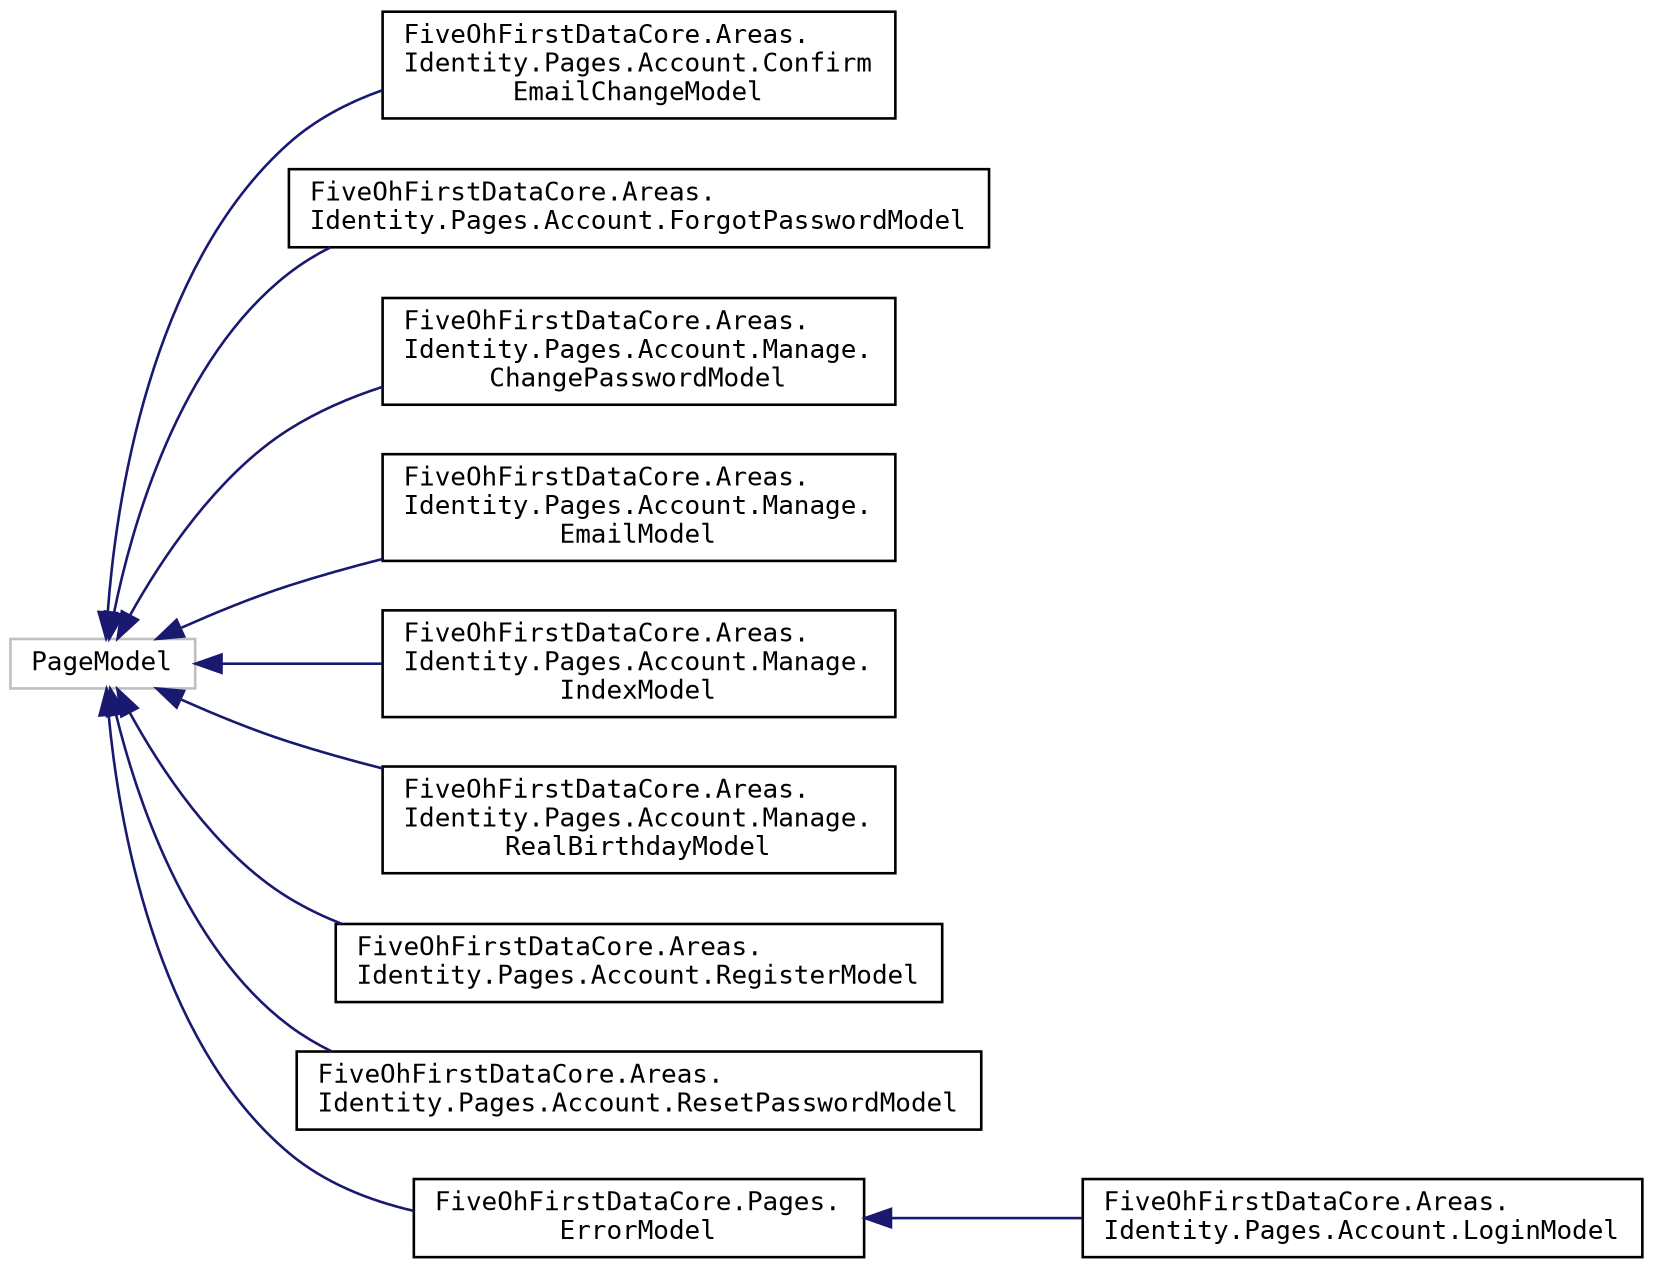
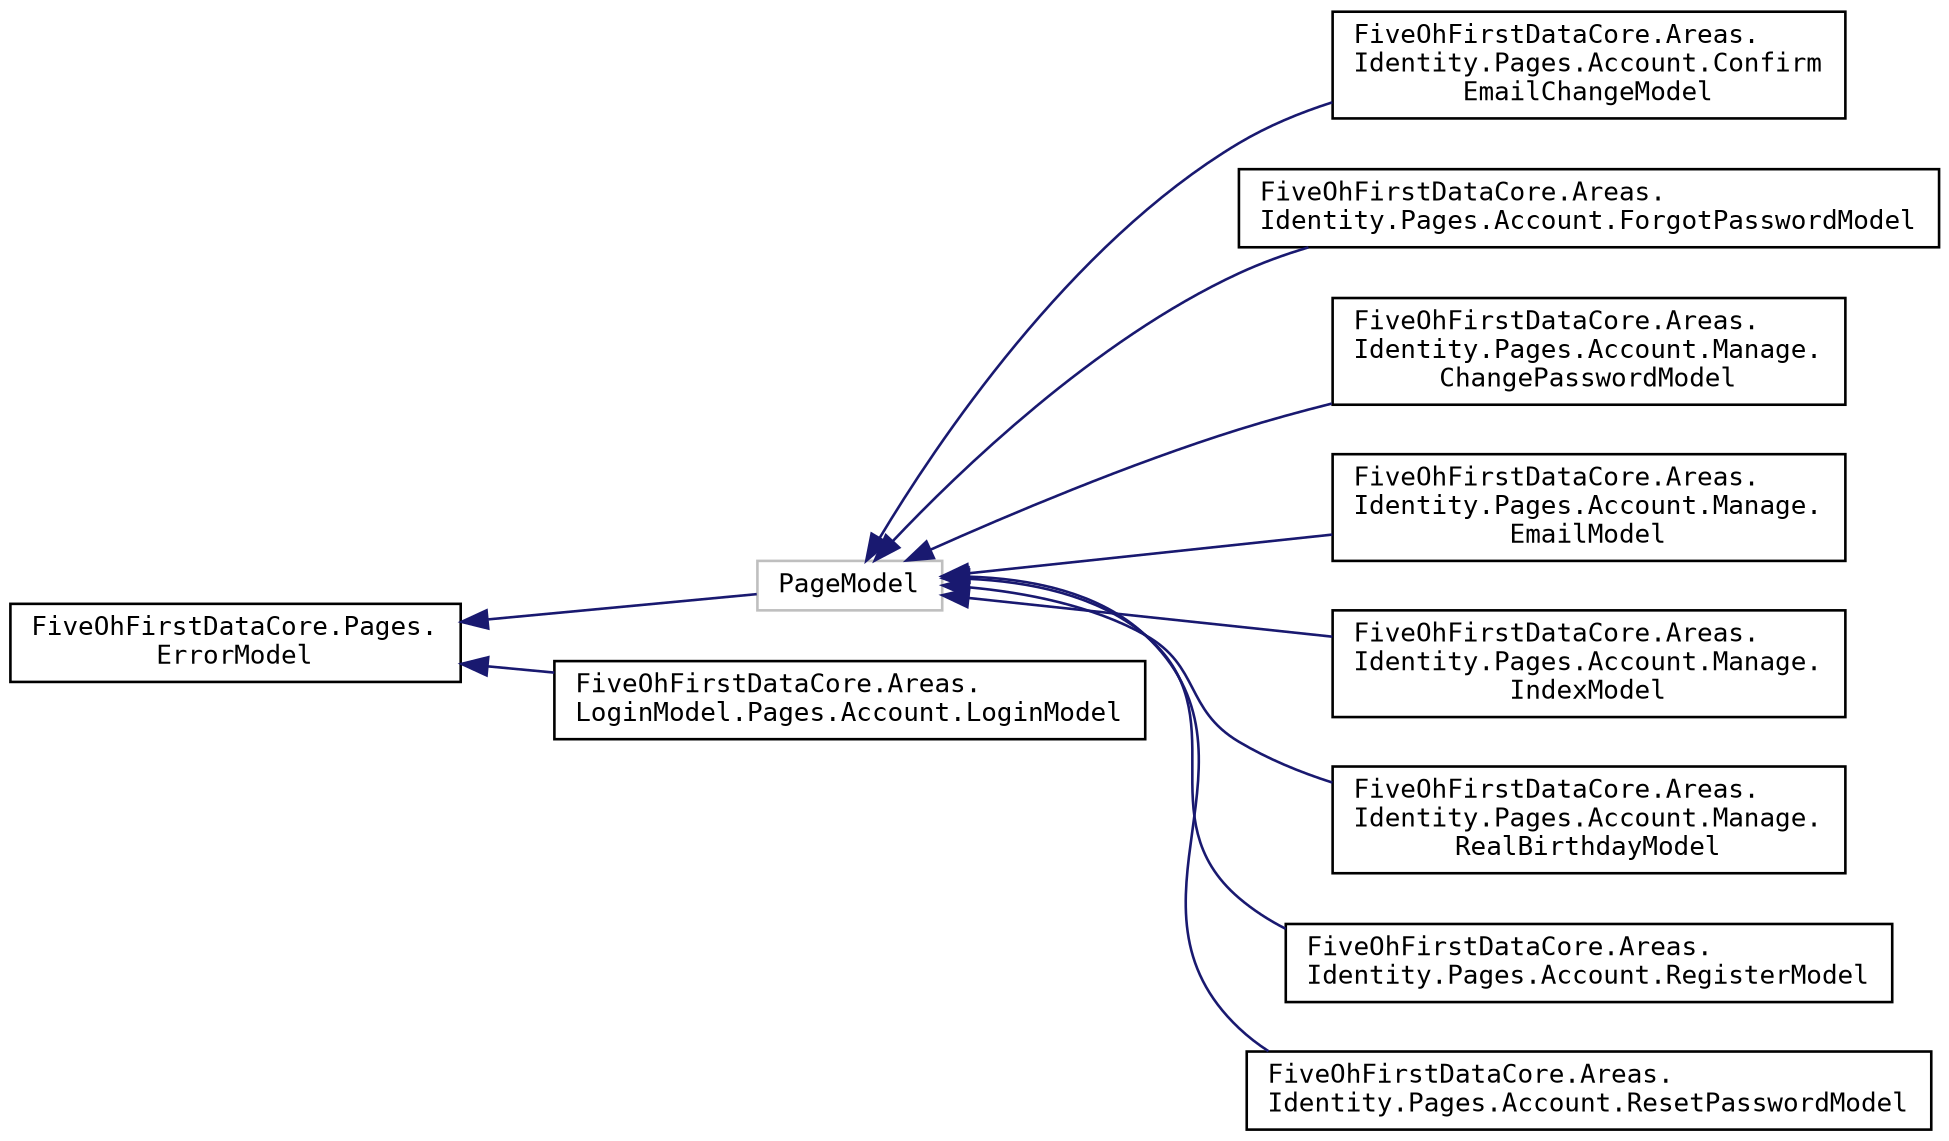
edge "FiveOhFirstDataCore.Pages. ErrorModel" -> "PageModel": reversed
node "FiveOhFirstDataCore.Areas. Identity.Pages.Account.LoginModel": label "FiveOhFirstDataCore.Areas. Identity.Pages.Account.LoginModel" -> "FiveOhFirstDataCore.Areas. LoginModel.Pages.Account.LoginModel"
